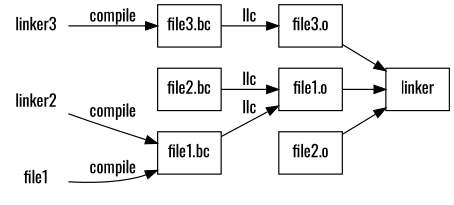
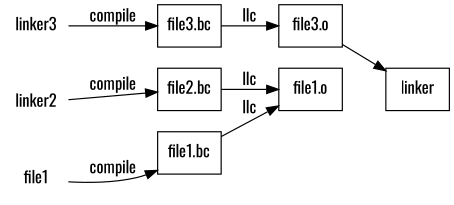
edge "file1.o" -> "linker": removed
edge "linker2" -> "file1.bc": now "linker2" -> "file2.bc"
node "file2.o": removed
